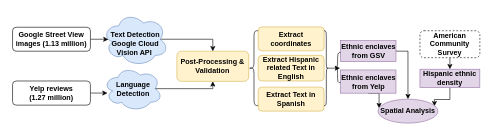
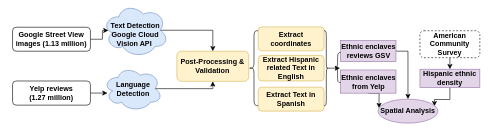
node "Text Detection Google Cloud Vision API": moved (135, 39) -> (135, 30)
node "Ethnic enclaves from GSV": label "Ethnic enclaves from GSV" -> "Ethnic enclaves reviews GSV"
